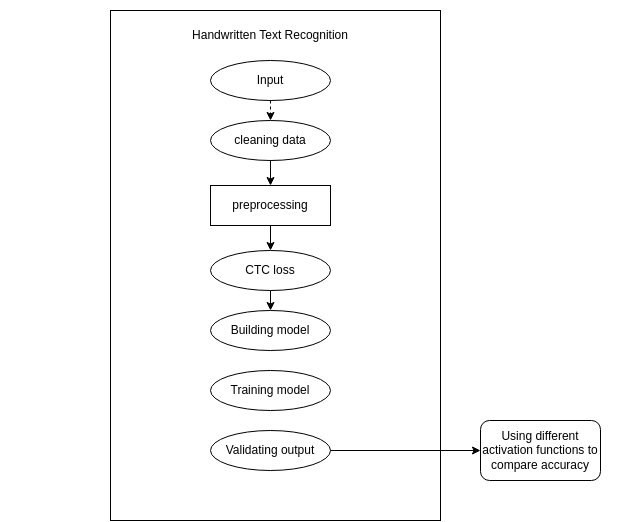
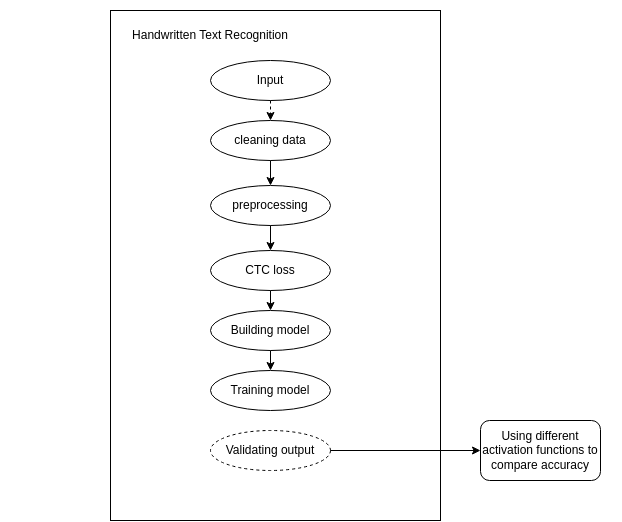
node "Handwritten Text Recognition": moved (271, 36) -> (211, 36)
node "preprocessing": shape rectangle -> ellipse
edge "Building model" -> "Training model": added
node "Validating output": style solid -> dashed
